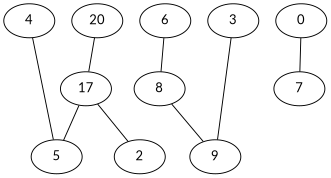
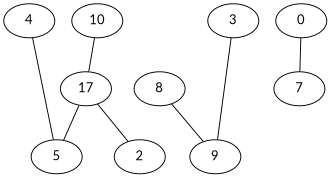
node "20": label "20" -> "10"
node "6": removed
